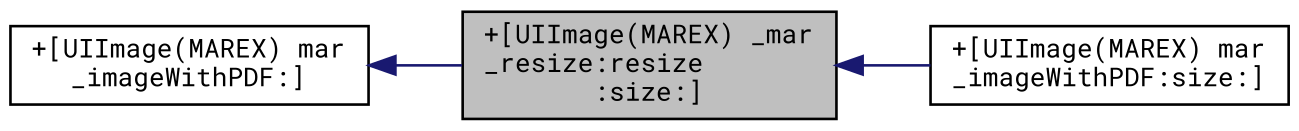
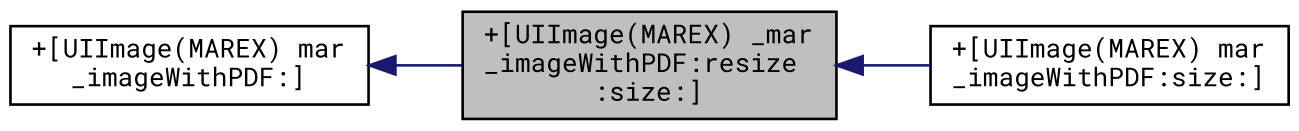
node "+[UIImage(MAREX) _mar _resize:resize :size:]": label "+[UIImage(MAREX) _mar _resize:resize :size:]" -> "+[UIImage(MAREX) _mar _imageWithPDF:resize :size:]"
